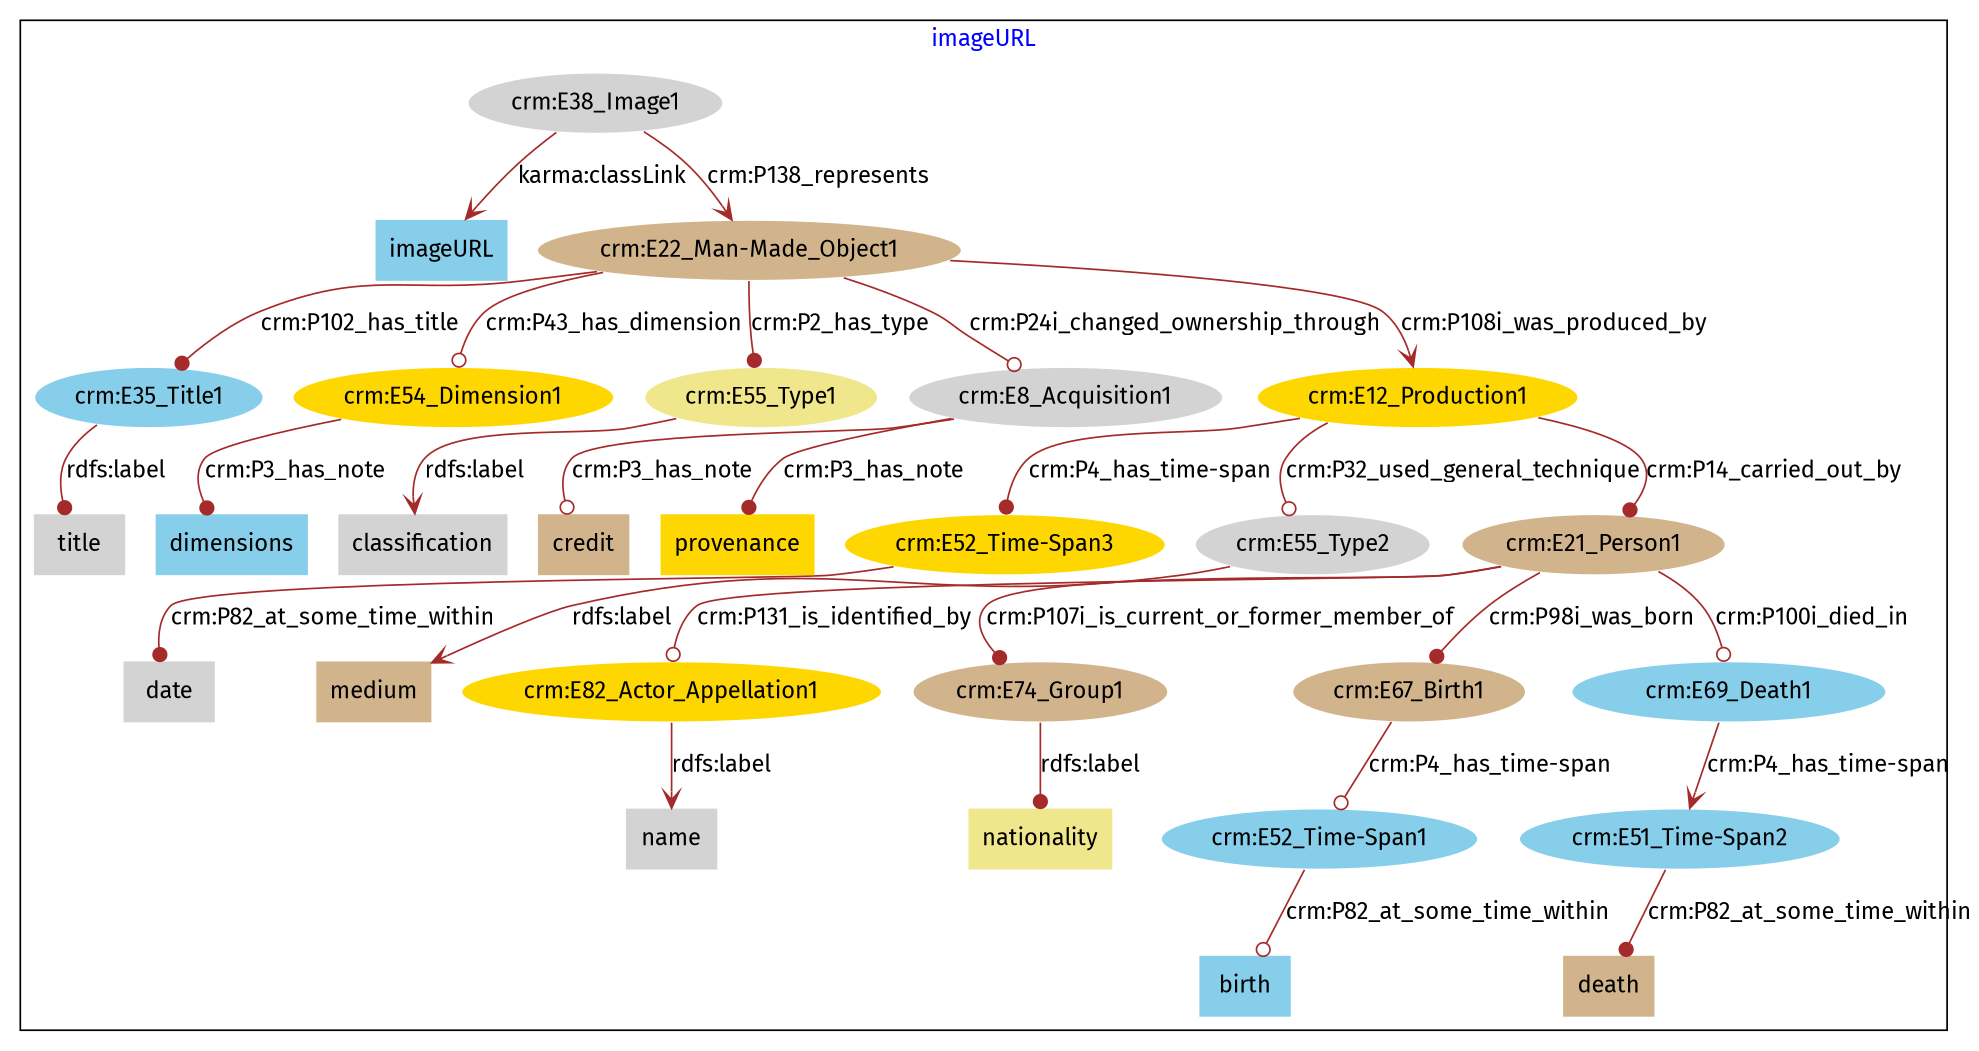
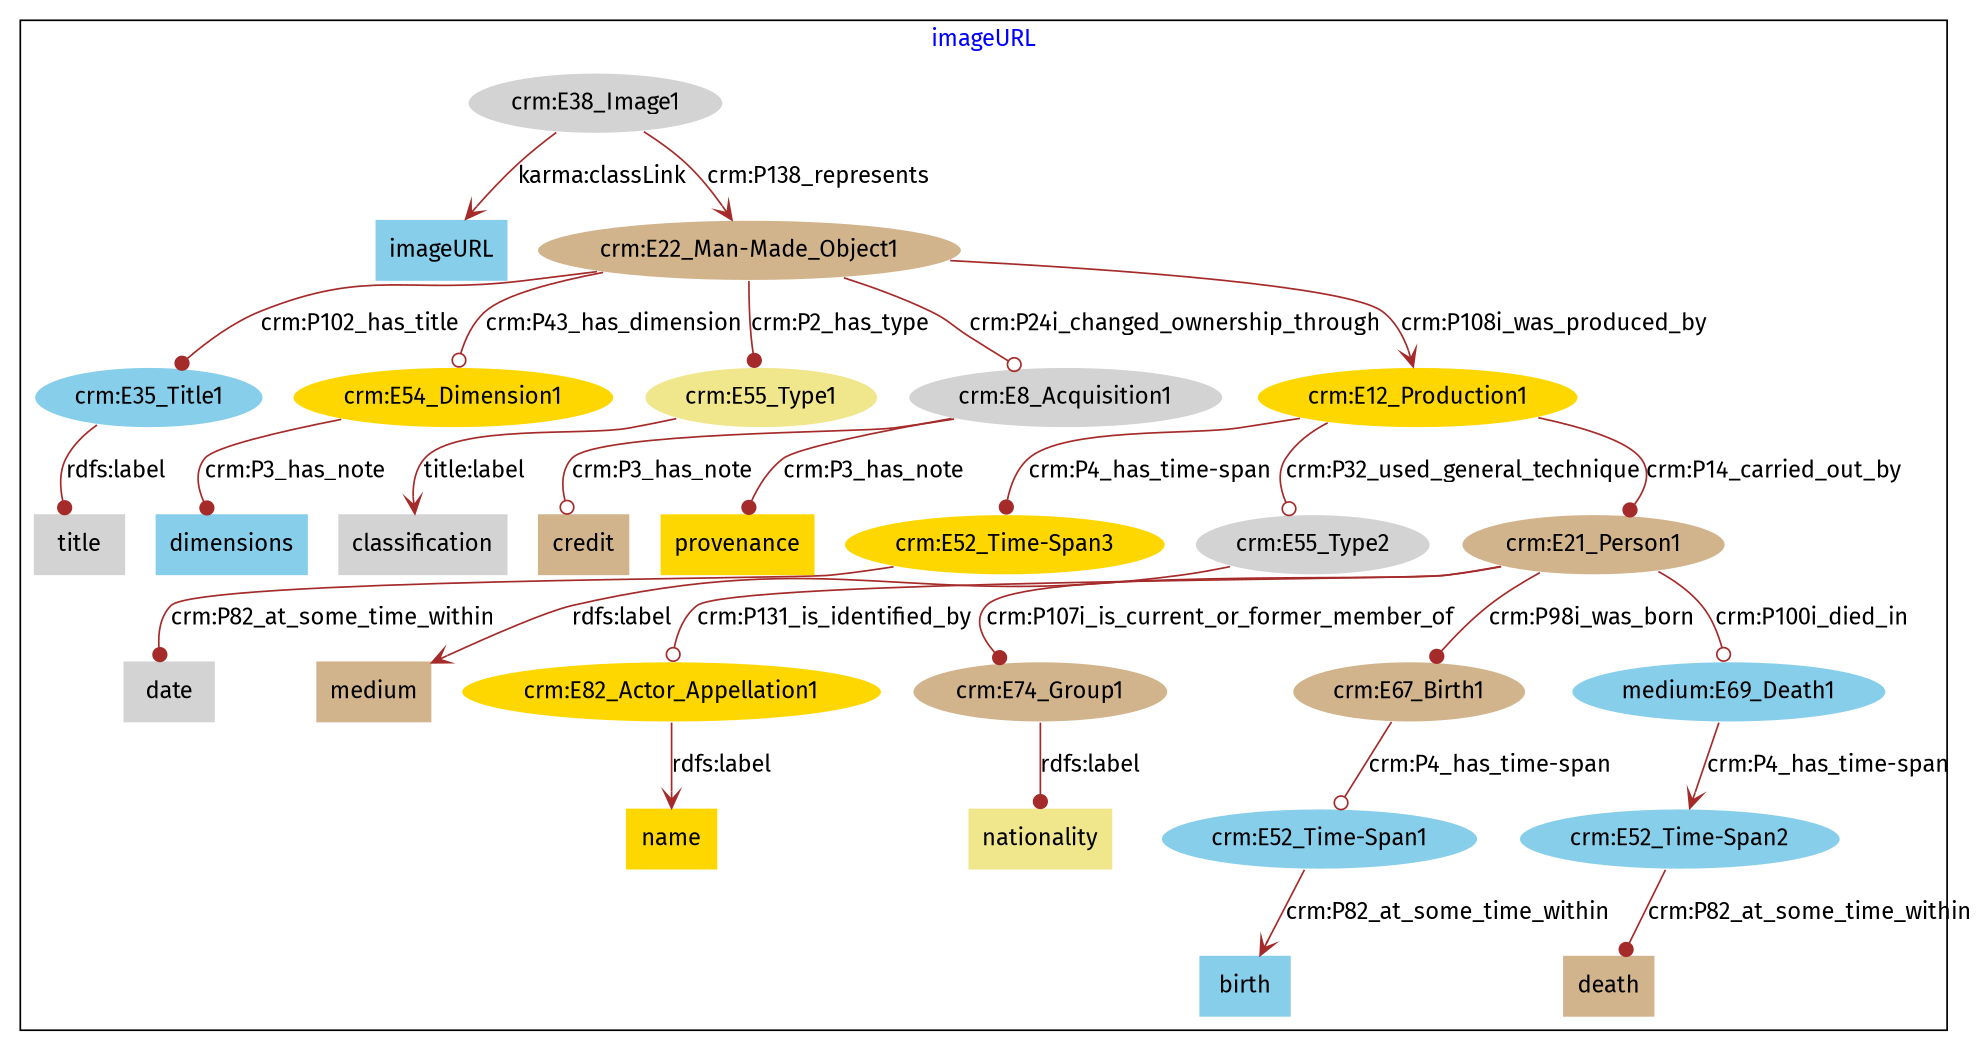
edge "crm:E55_Type1" -> "classification": label "rdfs:label" -> "title:label"
node "crm:E69_Death1": label "crm:E69_Death1" -> "medium:E69_Death1"
node "name": fillcolor lightgrey -> gold
node "crm:E51_Time-Span2": label "crm:E51_Time-Span2" -> "crm:E52_Time-Span2"
edge "crm:E52_Time-Span1" -> "birth": arrowhead odot -> vee
